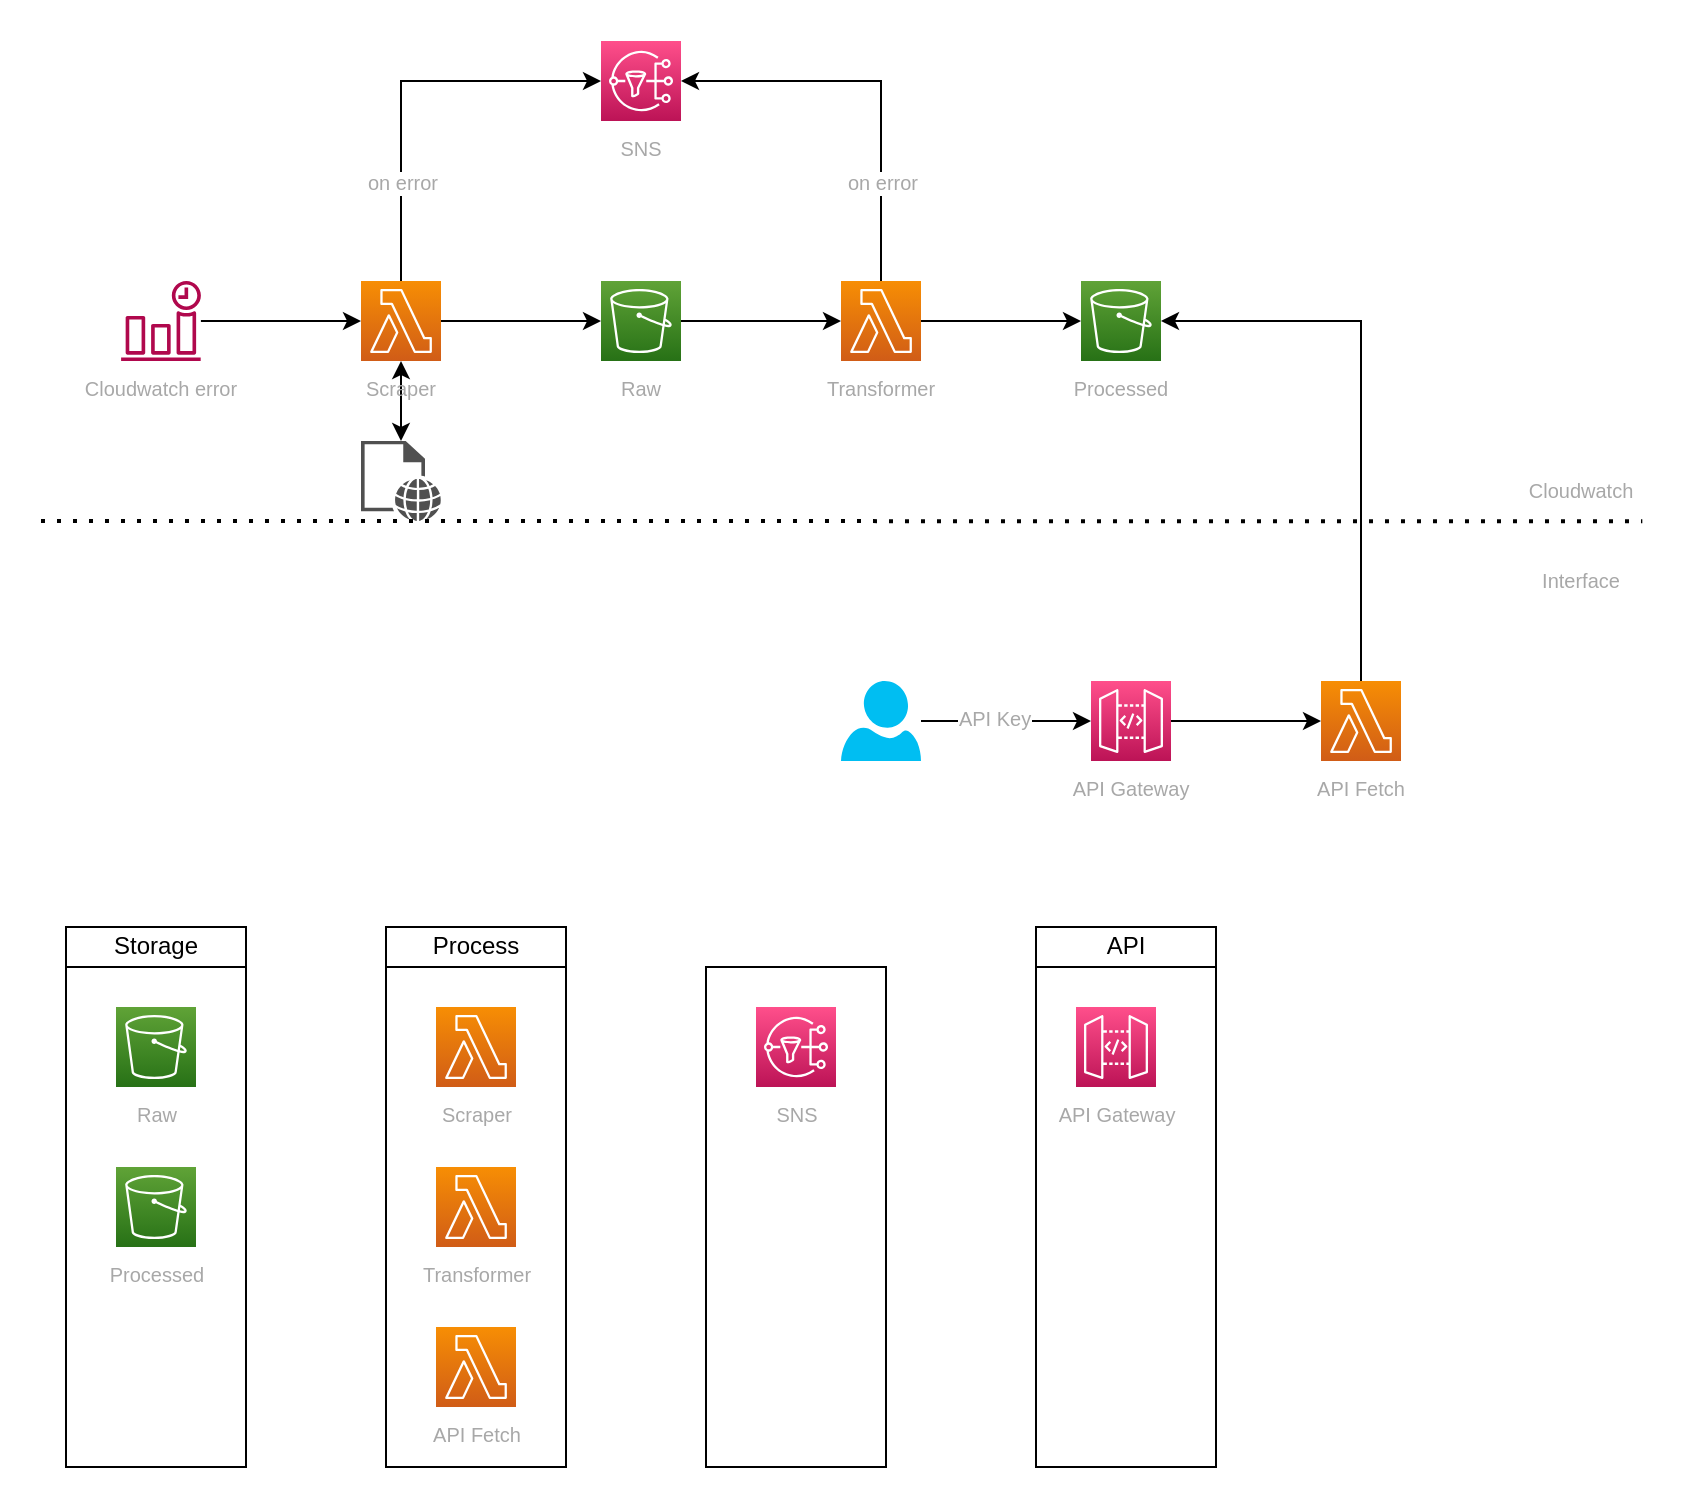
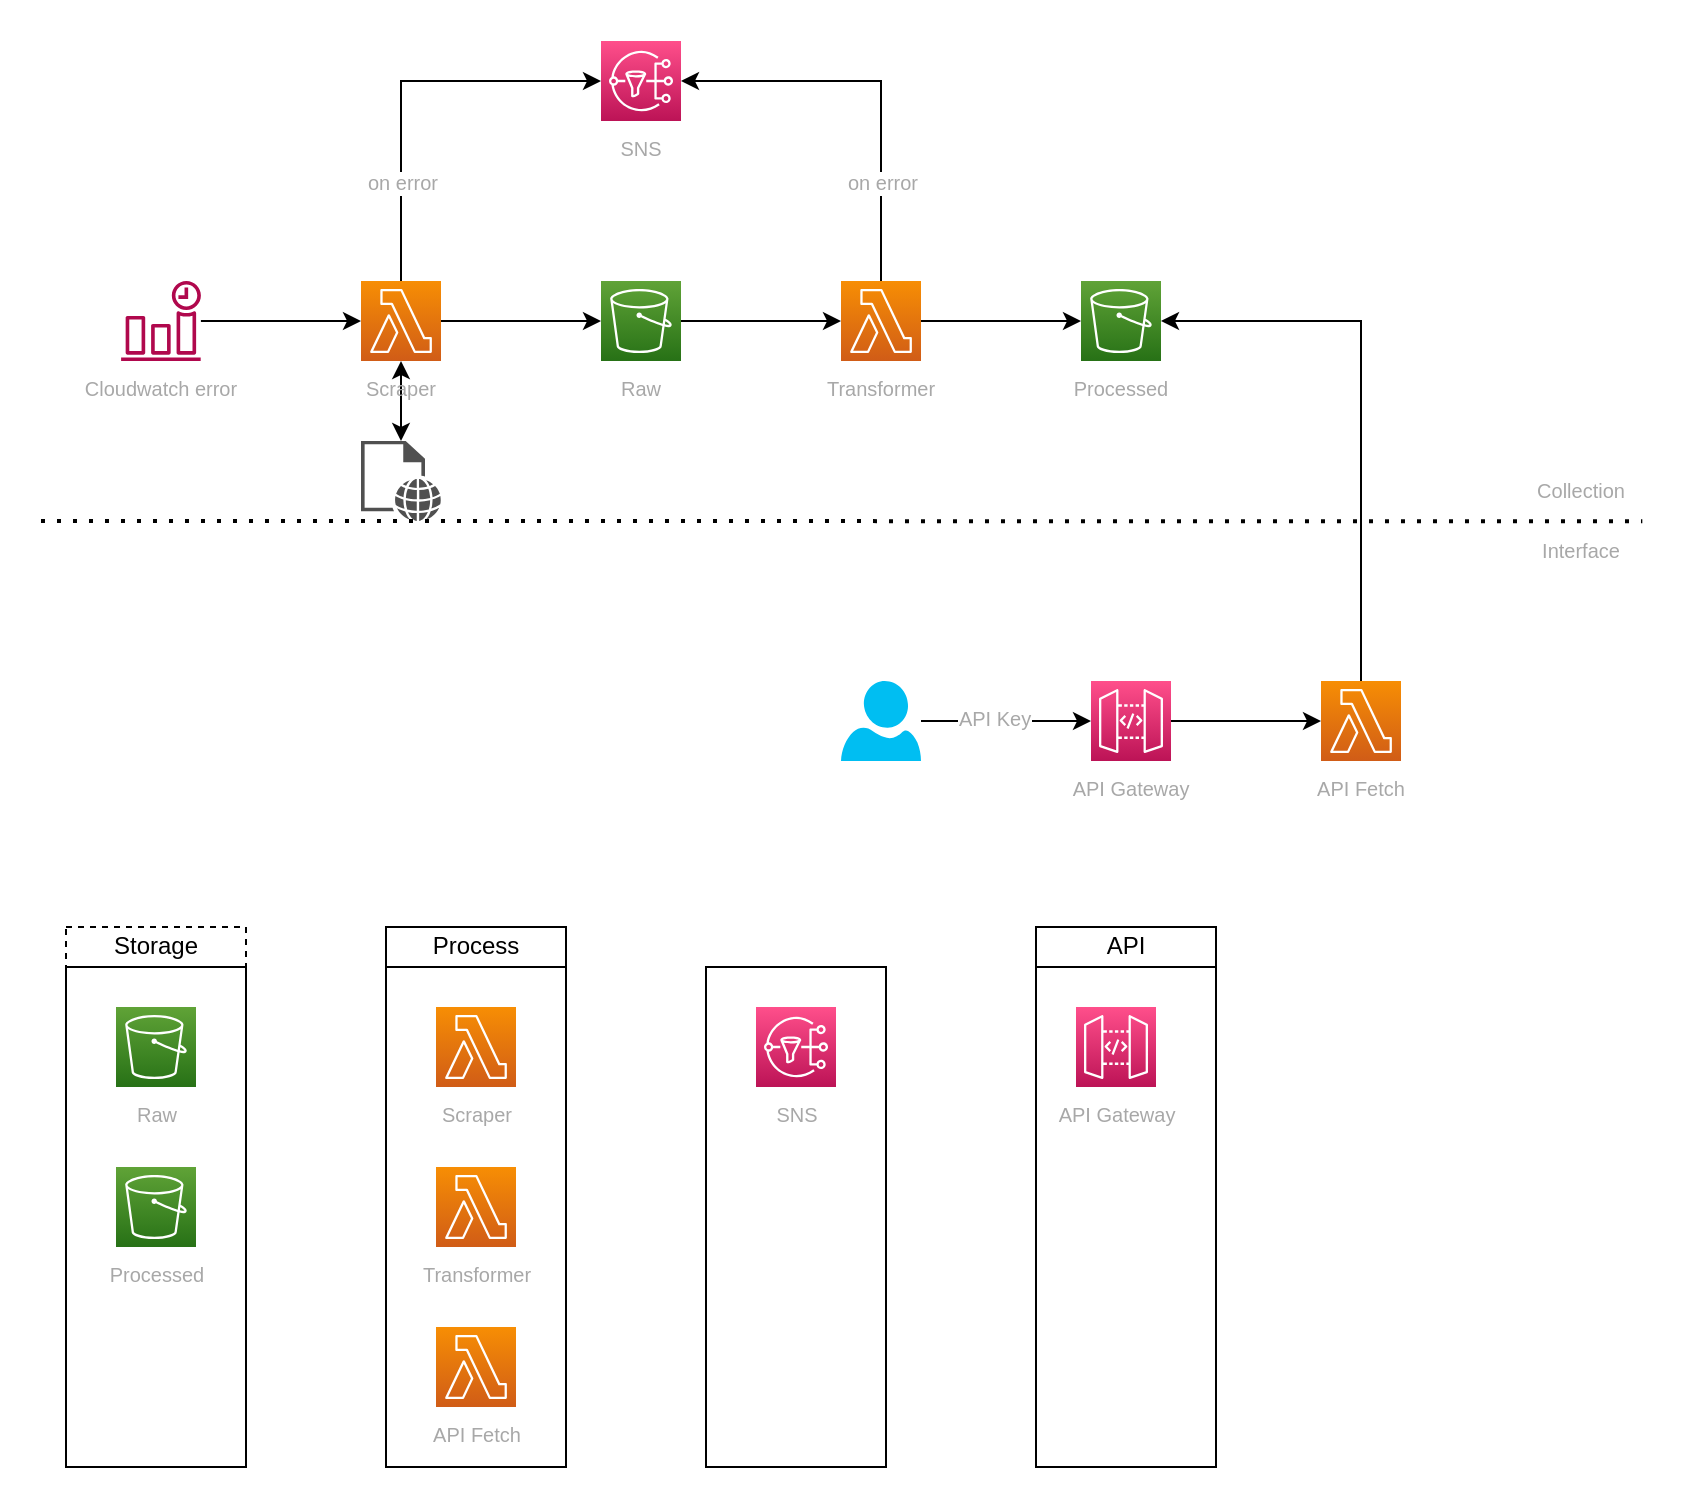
node "Cloudwatch": label "Cloudwatch" -> "Collection"
node "Interface": moved (1581, 581) -> (1581, 551)
node "Storage": style solid -> dashed
